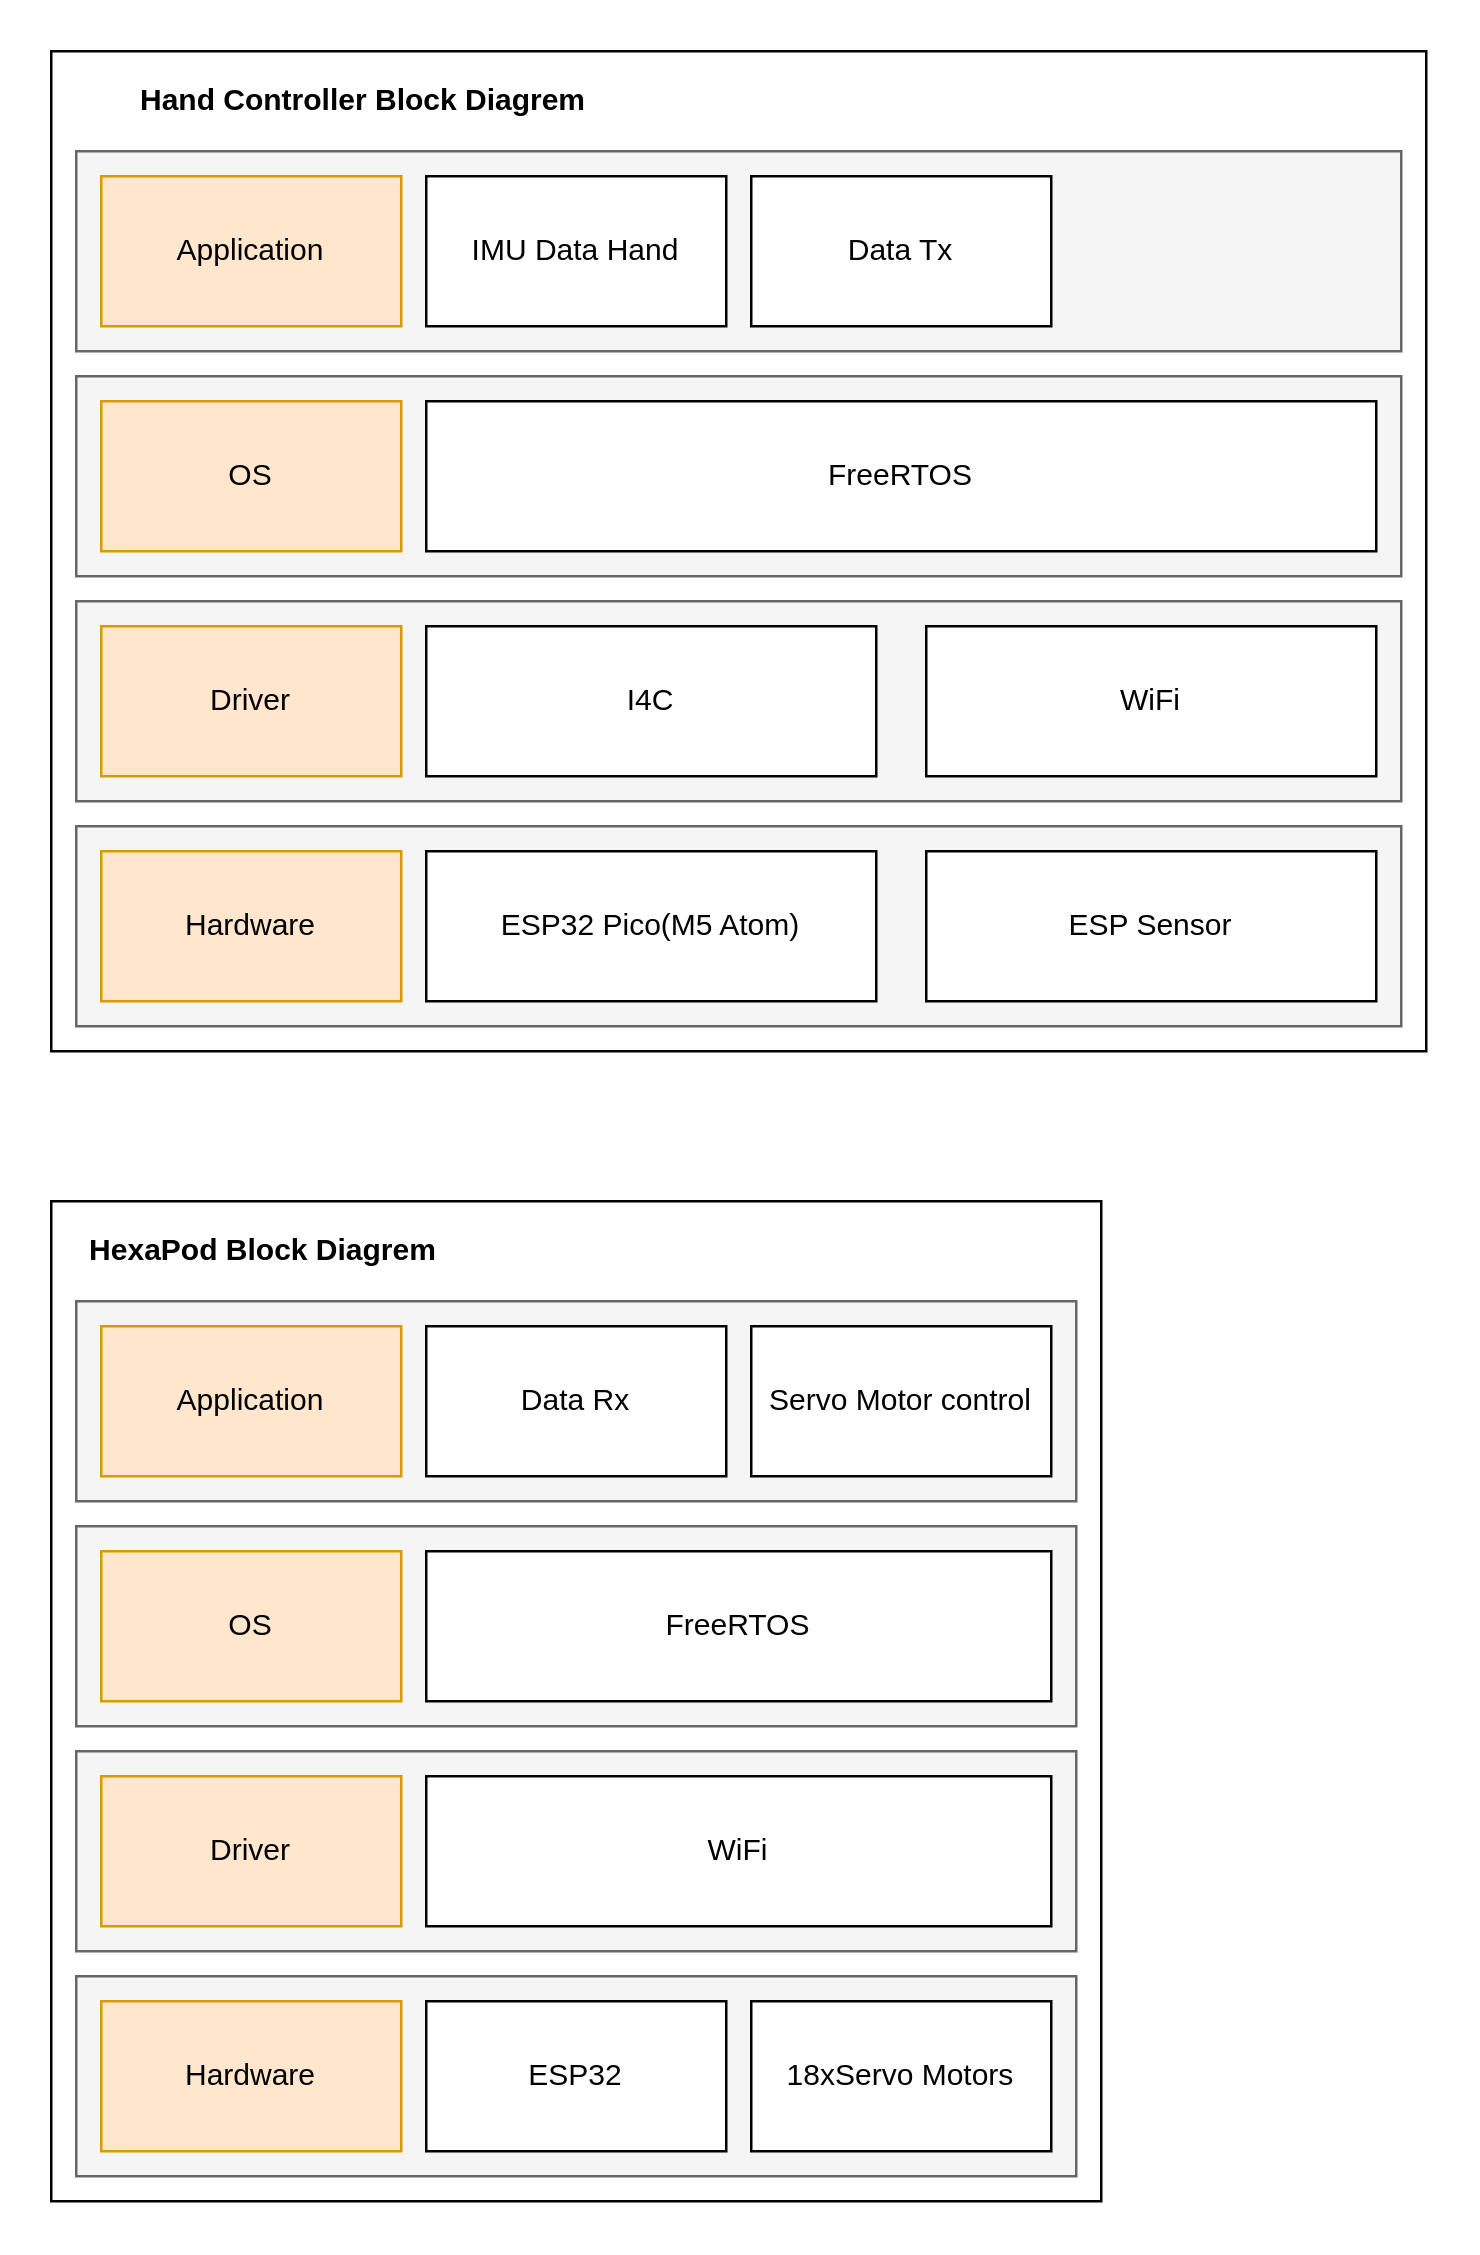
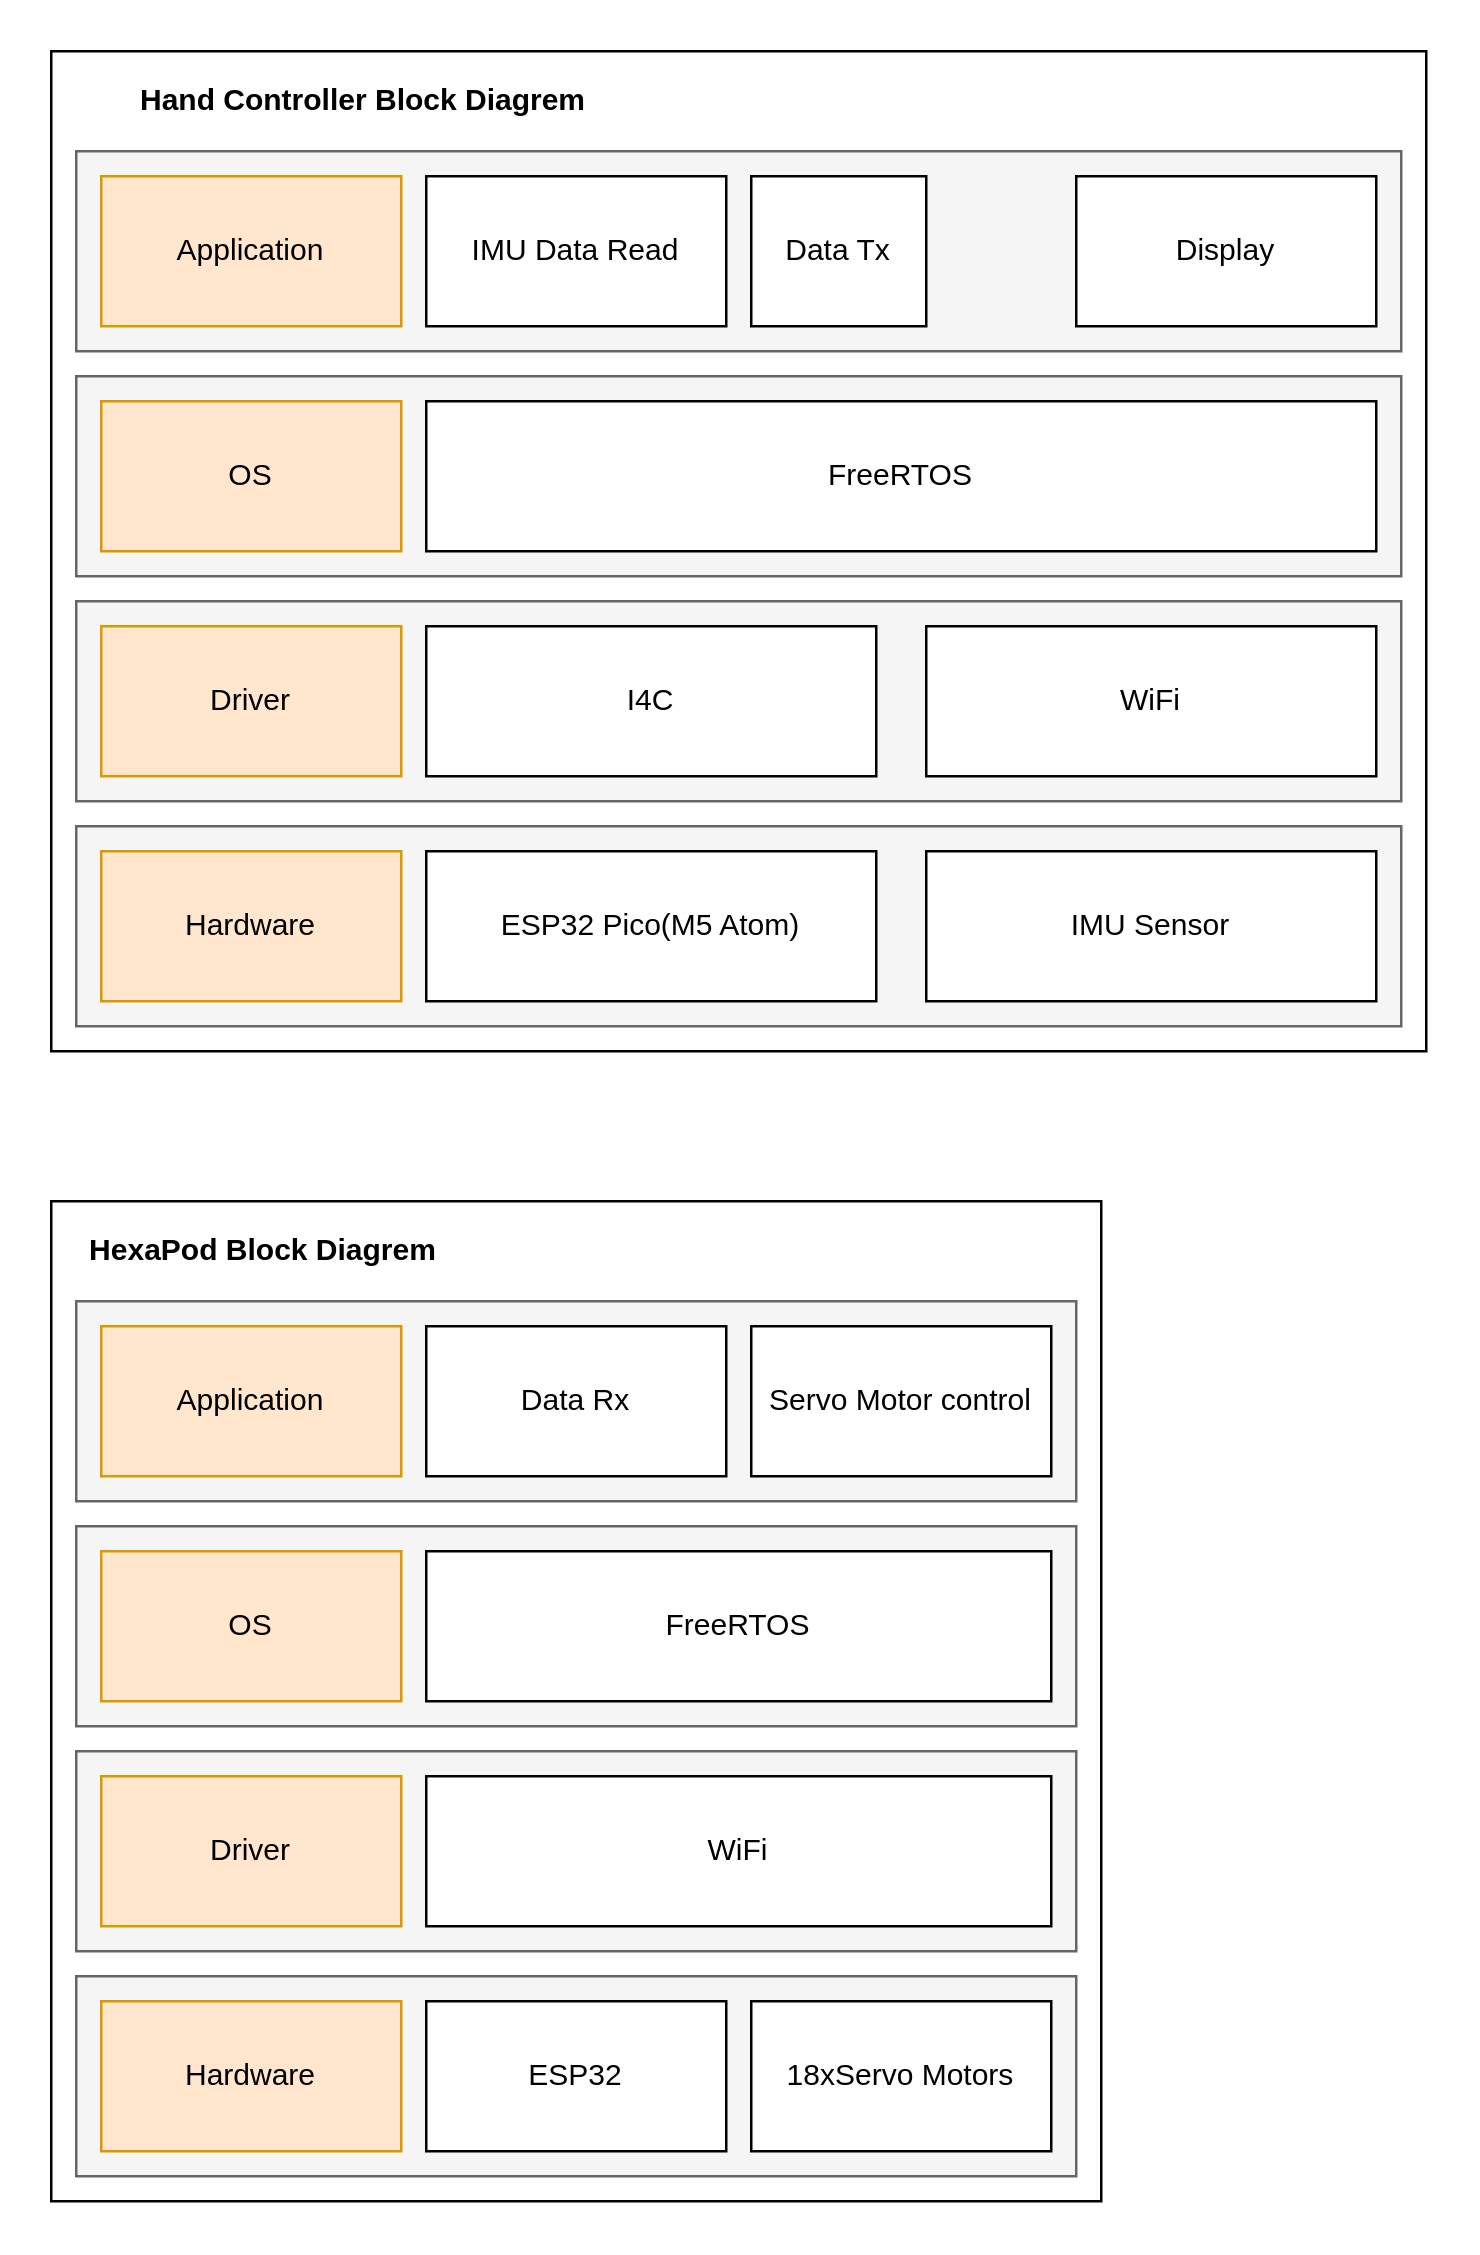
node "IMU Data Hand": label "IMU Data Hand" -> "IMU Data Read"
node "Data Tx": size 300x150 -> 175x150
node "Display": added
node "ESP Sensor": label "ESP Sensor" -> "IMU Sensor"
